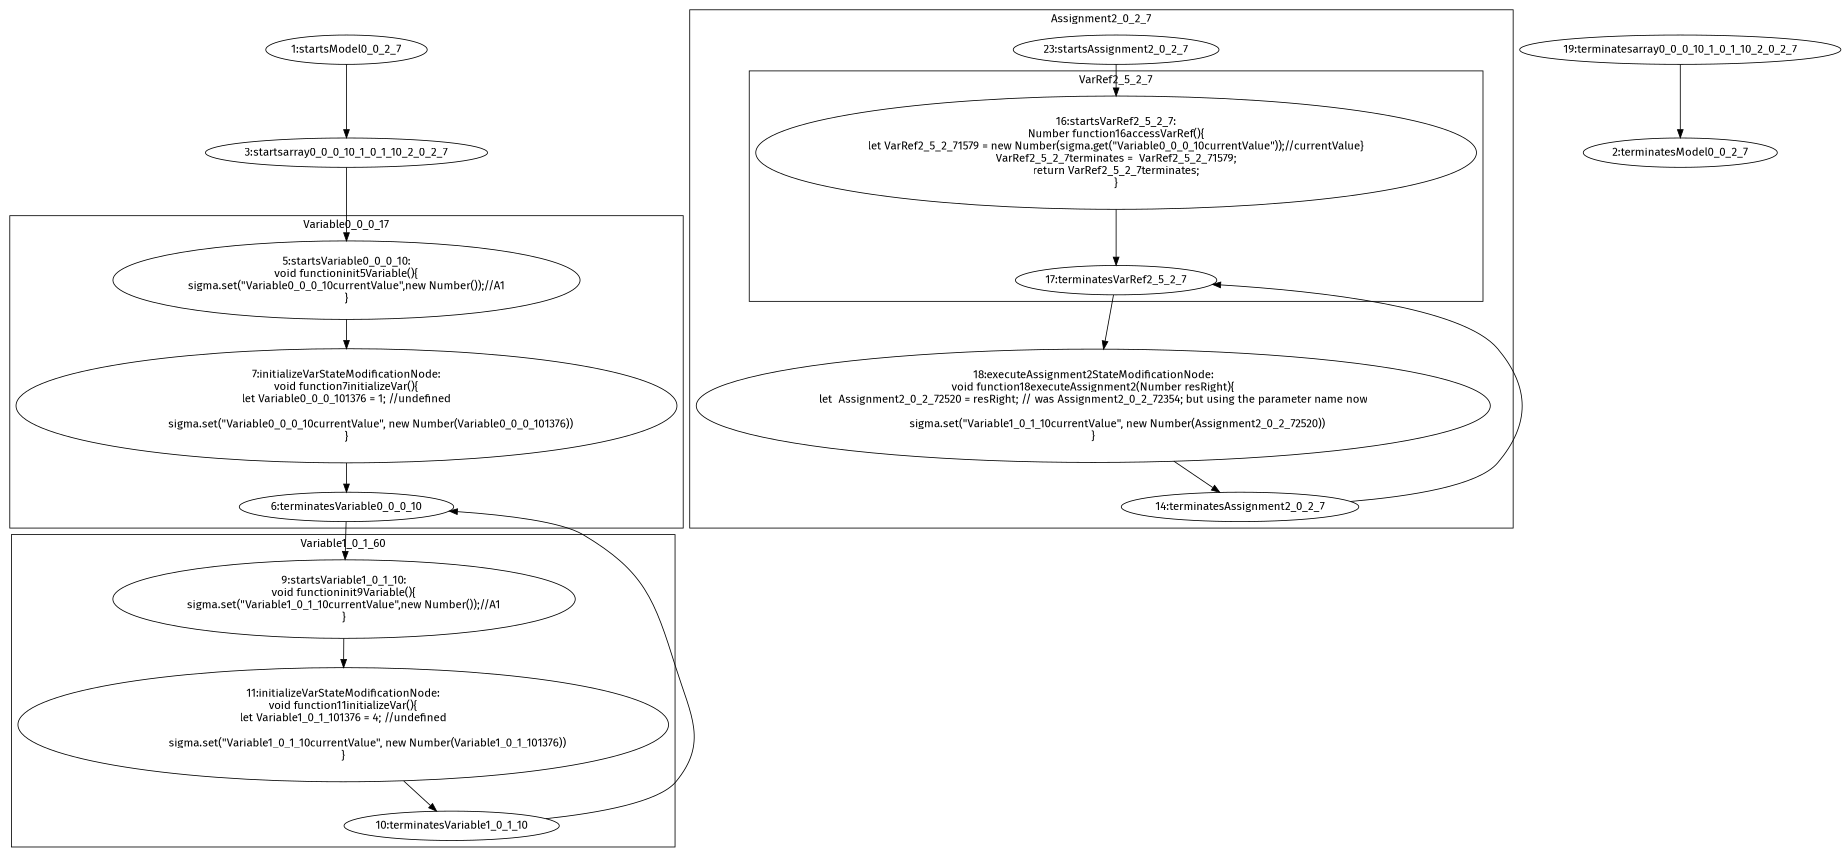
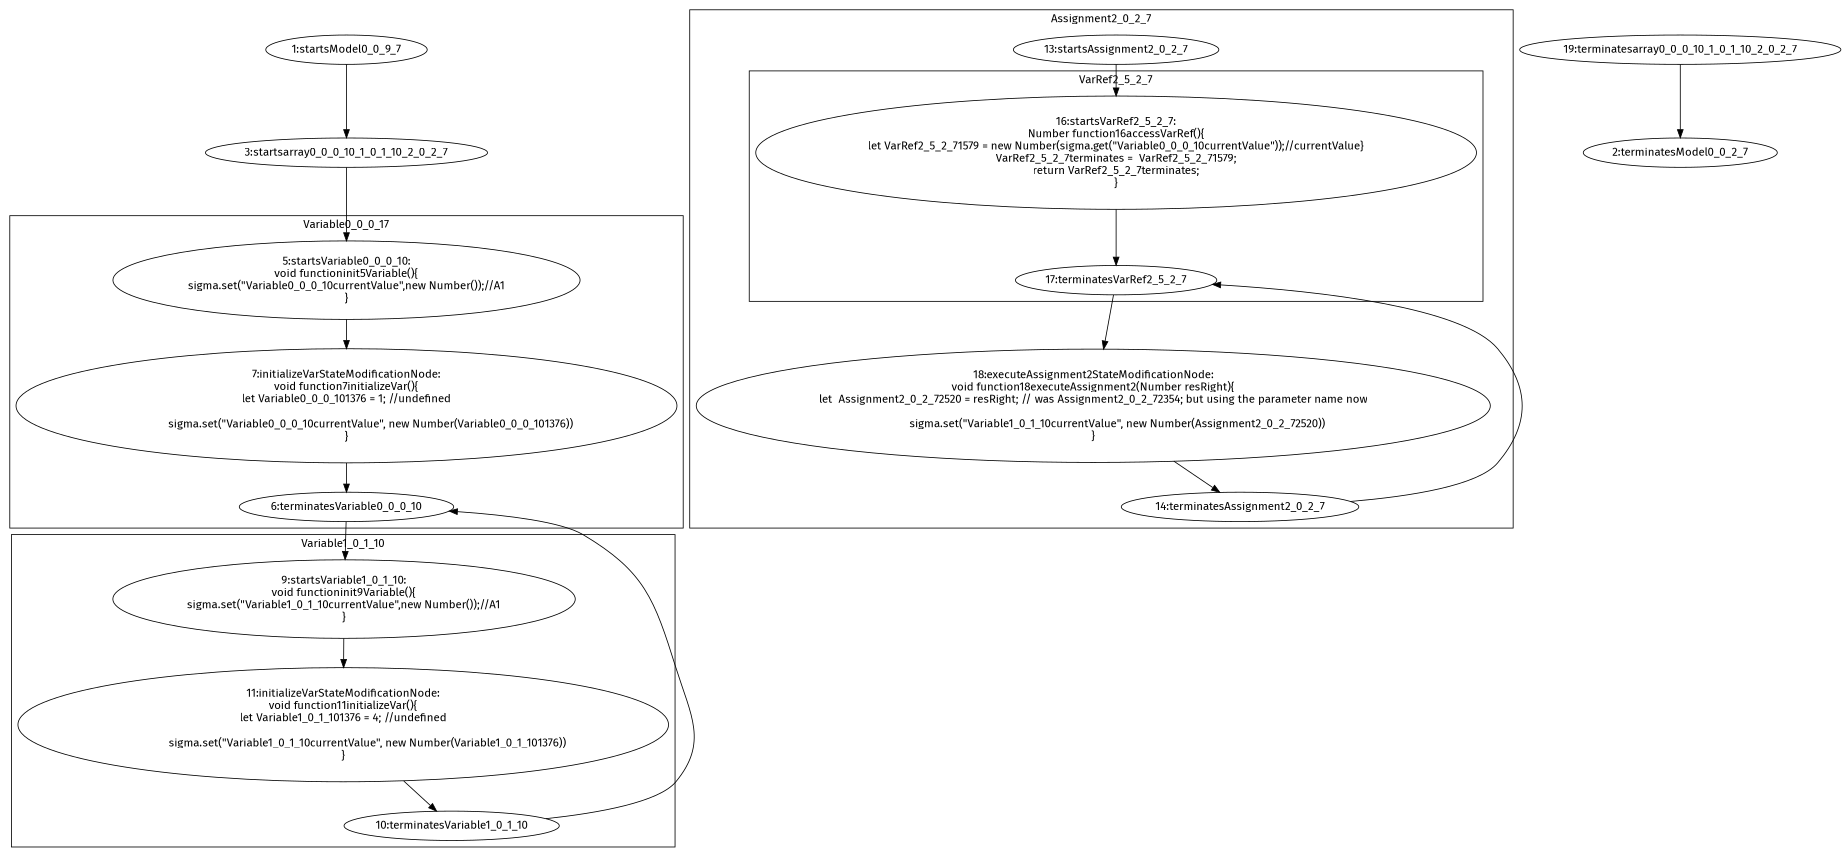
node "1:startsModel0_0_2_7": label "1:startsModel0_0_2_7" -> "1:startsModel0_0_9_7"
node "23:startsAssignment2_0_2_7": label "23:startsAssignment2_0_2_7" -> "13:startsAssignment2_0_2_7"
cluster "Variable1_0_1_60": label "Variable1_0_1_60" -> "Variable1_0_1_10"
